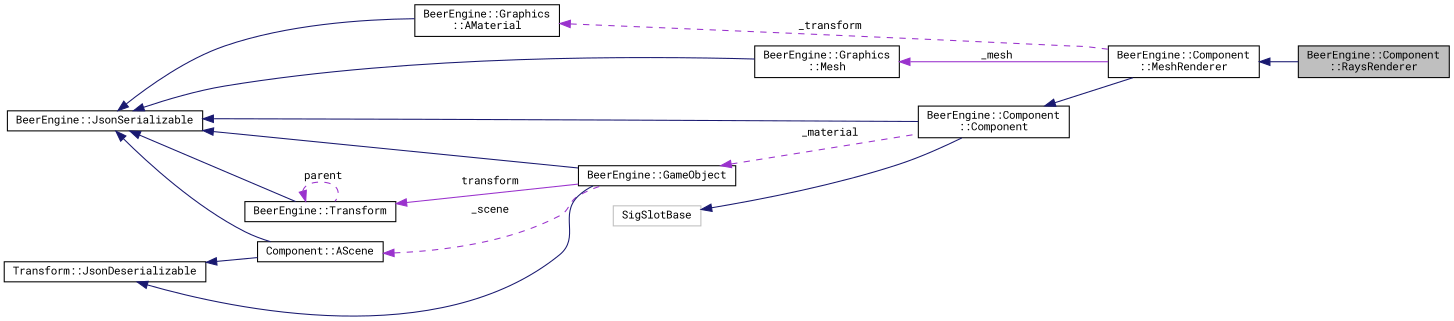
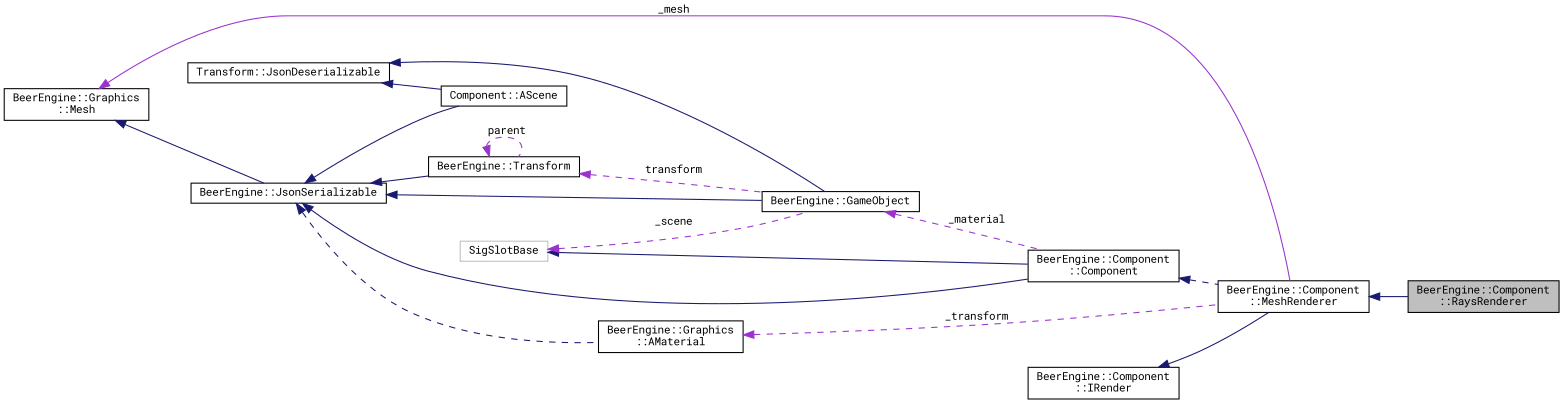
edge "BeerEngine::Graphics ::AMaterial" -> "BeerEngine::JsonSerializable": style solid -> dashed
edge "BeerEngine::Graphics ::Mesh" -> "BeerEngine::JsonSerializable": reversed
edge "BeerEngine::Component ::MeshRenderer" -> "BeerEngine::Component ::Component": style solid -> dashed
edge "BeerEngine::GameObject" -> "BeerEngine::Transform": style solid -> dashed
edge "BeerEngine::GameObject" -> "Component::AScene": now "BeerEngine::GameObject" -> "SigSlotBase"
node "BeerEngine::Component ::IRender": added
